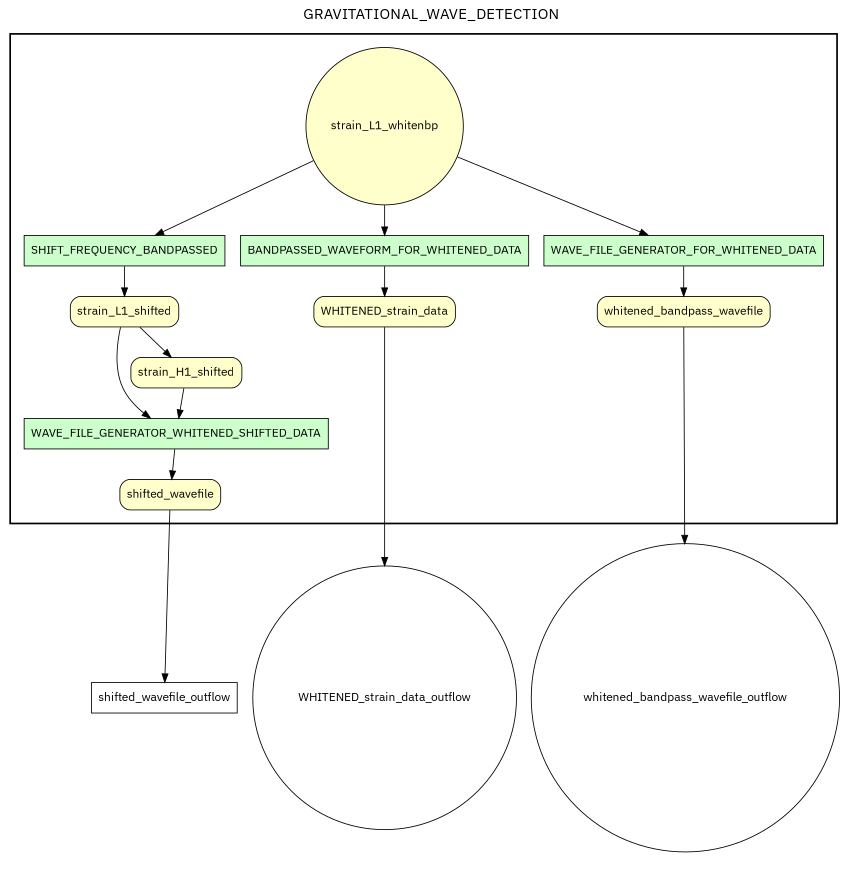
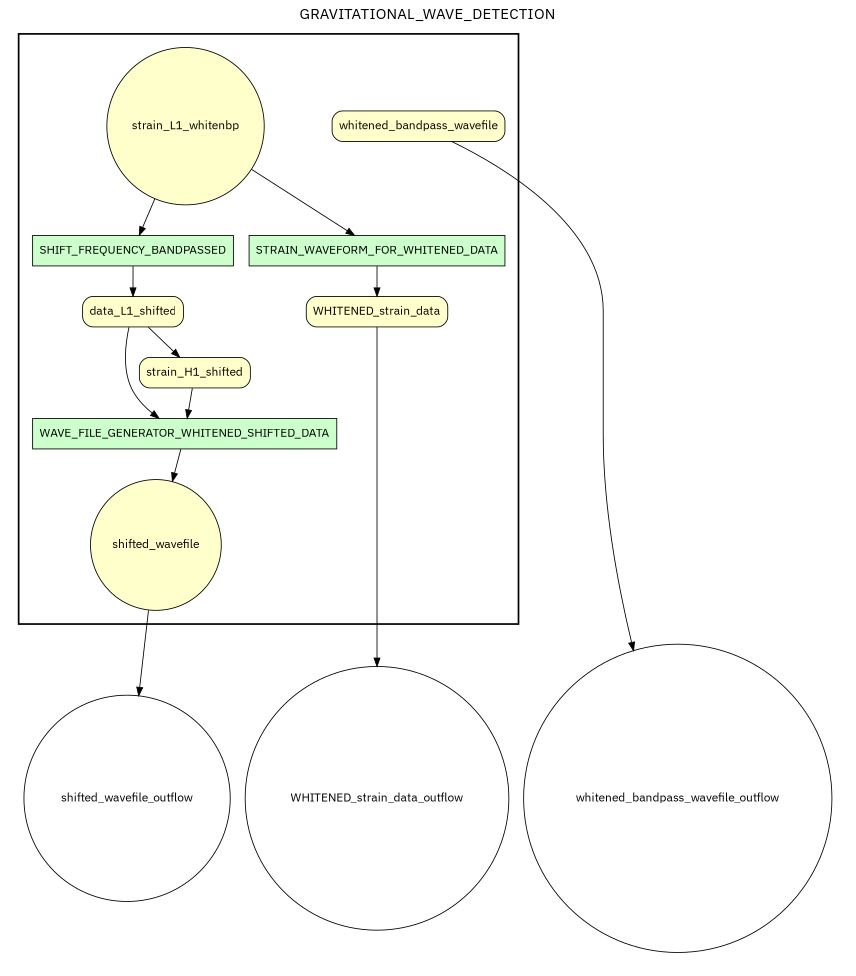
node "BANDPASSED_WAVEFORM_FOR_WHITENED_DATA": label "BANDPASSED_WAVEFORM_FOR_WHITENED_DATA" -> "STRAIN_WAVEFORM_FOR_WHITENED_DATA"
node "WAVE_FILE_GENERATOR_FOR_WHITENED_DATA": removed
node "strain_L1_shifted": label "strain_L1_shifted" -> "data_L1_shifted"
node "shifted_wavefile": shape box -> circle
node "shifted_wavefile_outflow": shape box -> circle
